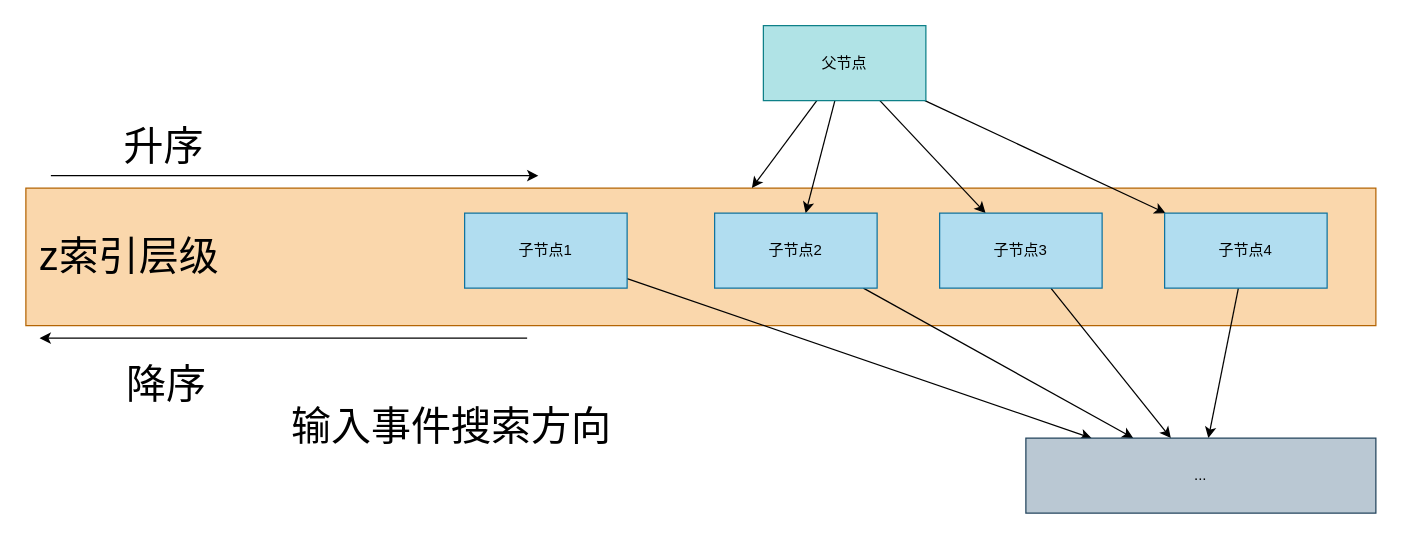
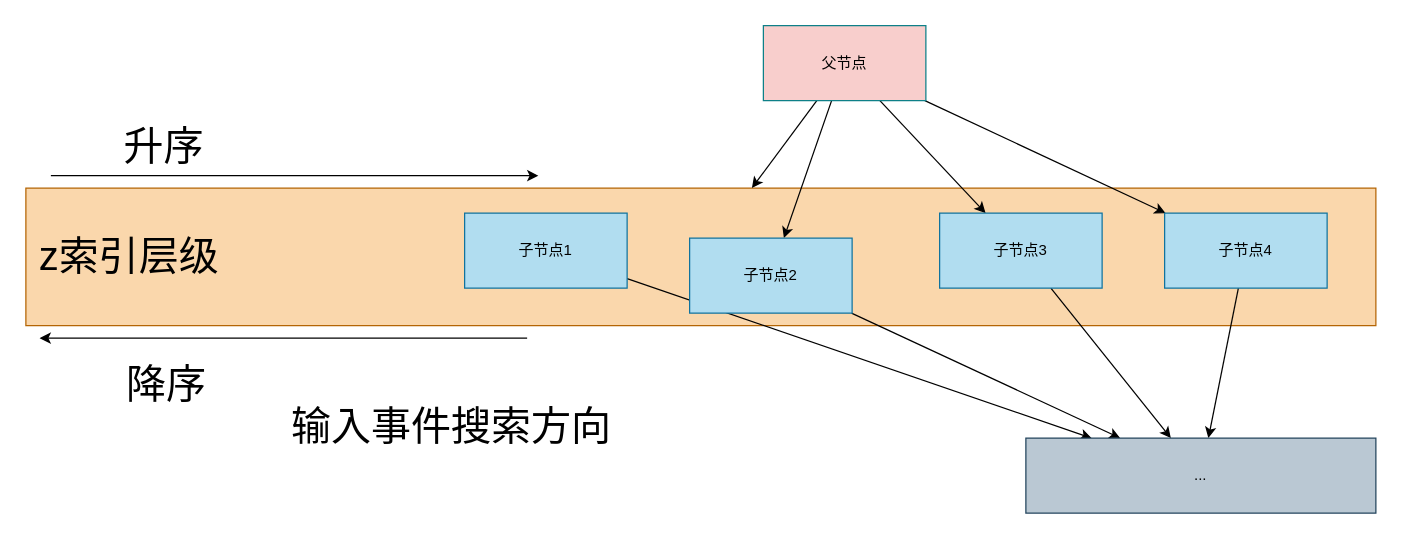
node "父节点": fillcolor #b0e3e6 -> #f8cecc
node "子节点2": moved (796, 251) -> (771, 276)
